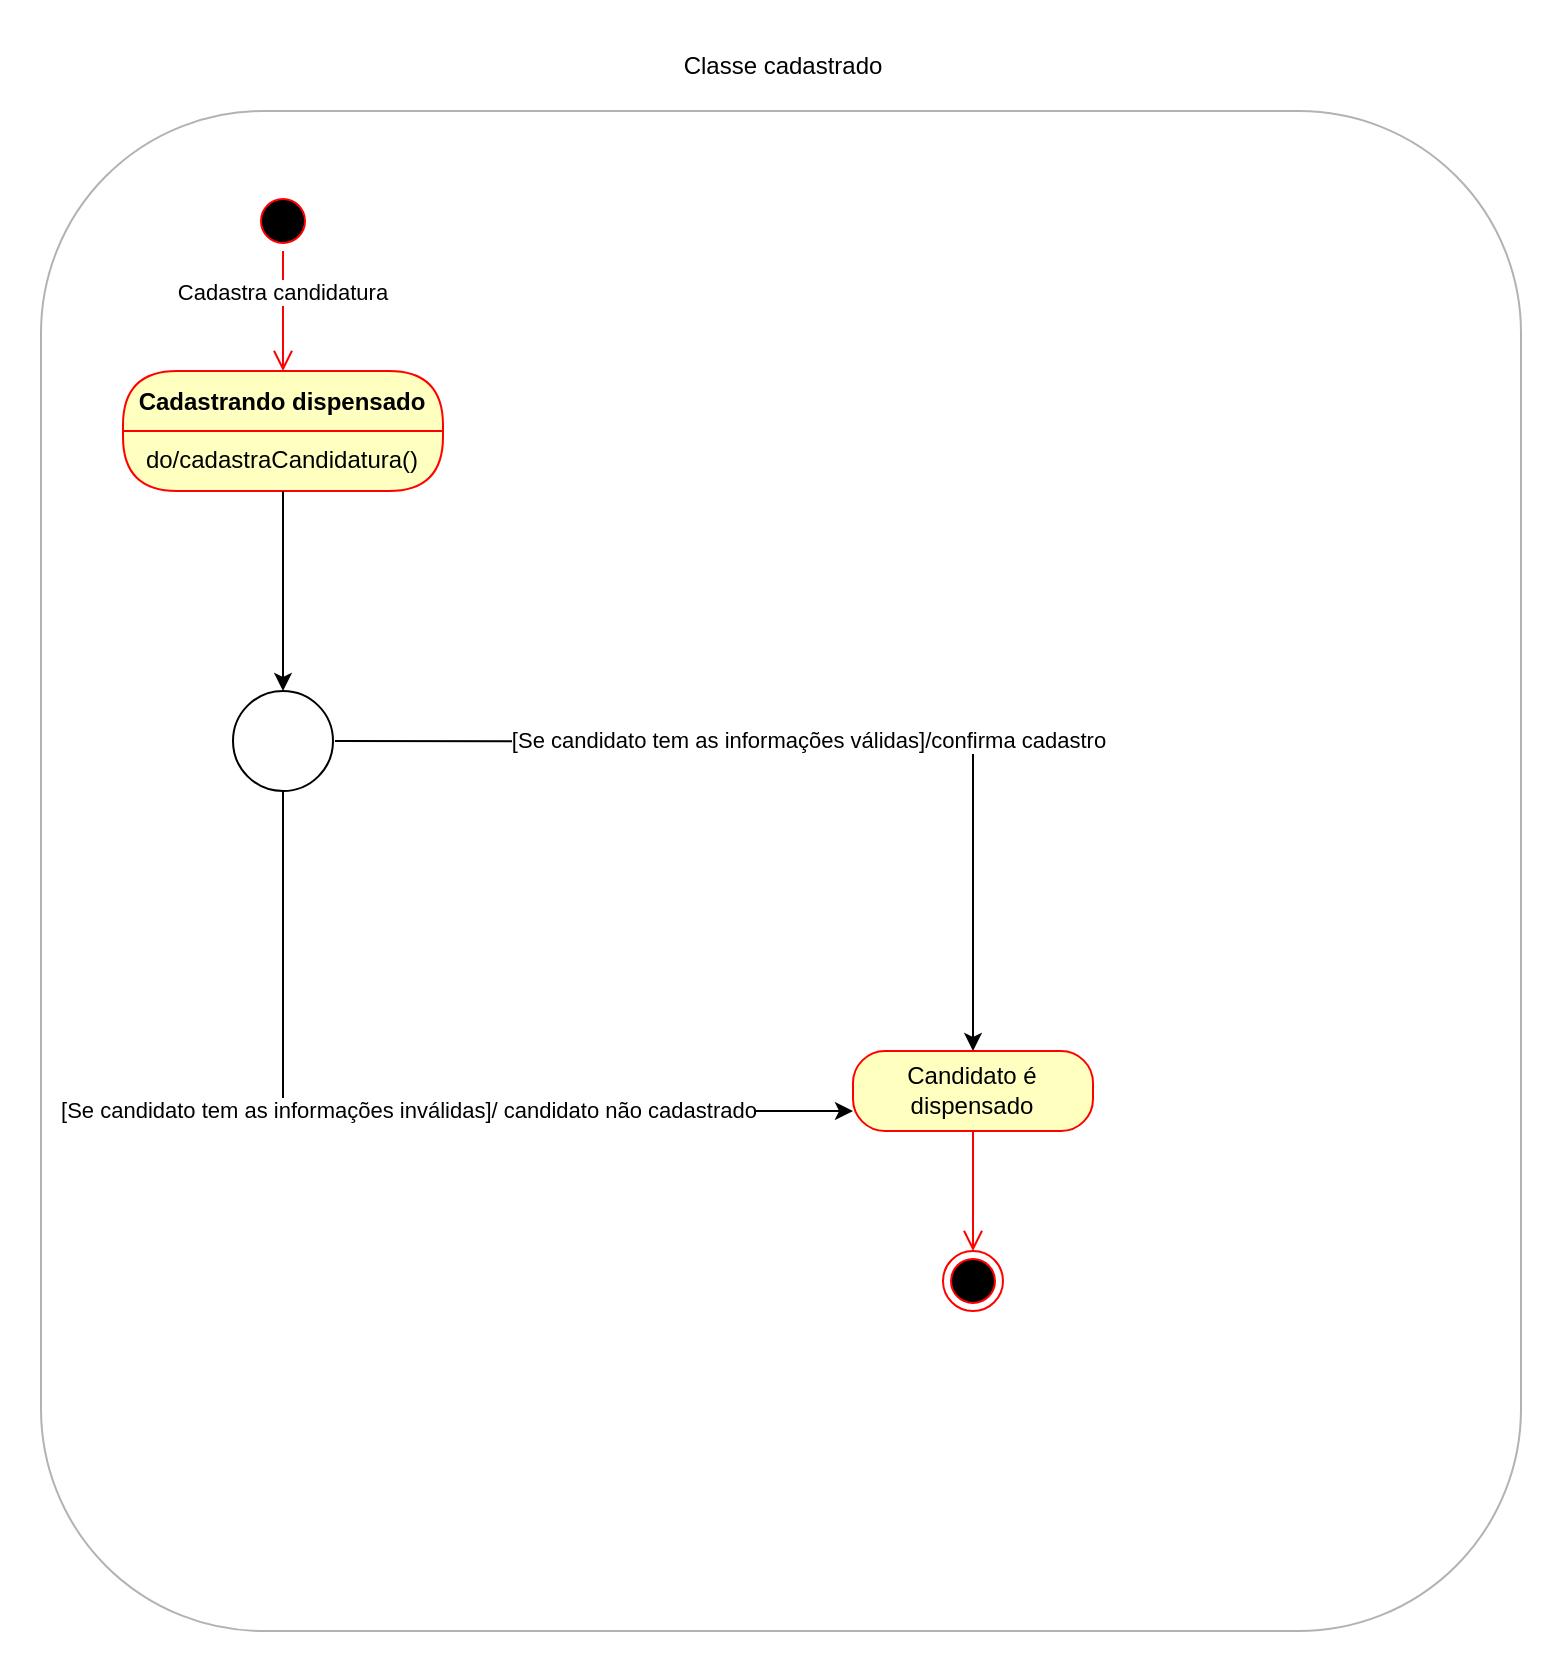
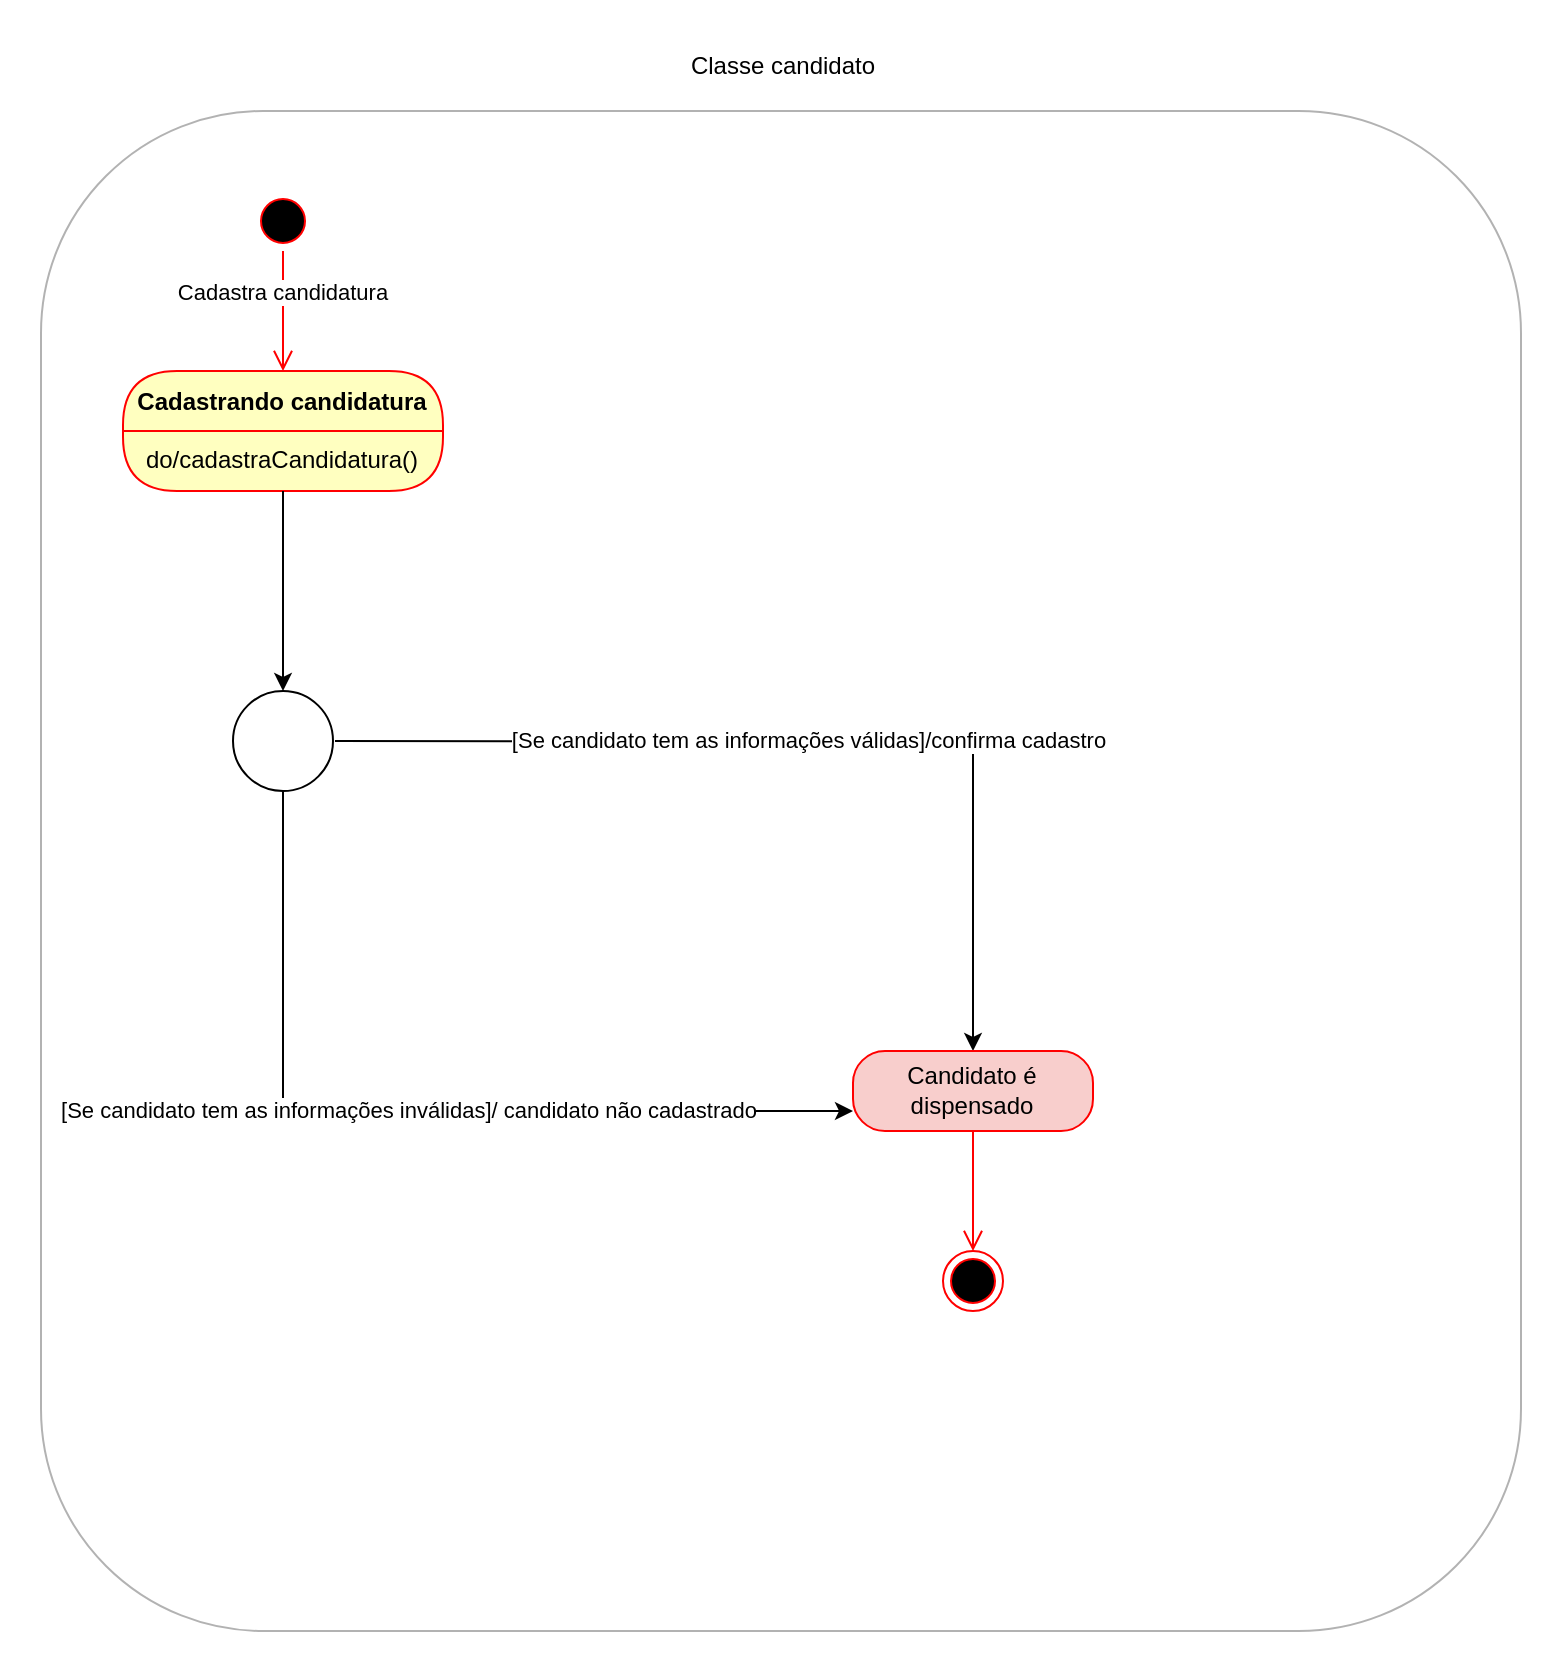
node "Classe cadastrado": label "Classe cadastrado" -> "Classe candidato"
node "Cadastrando dispensado": label "Cadastrando dispensado" -> "Cadastrando candidatura"
node "Candidato é dispensado": fillcolor #ffffc0 -> #f8cecc
